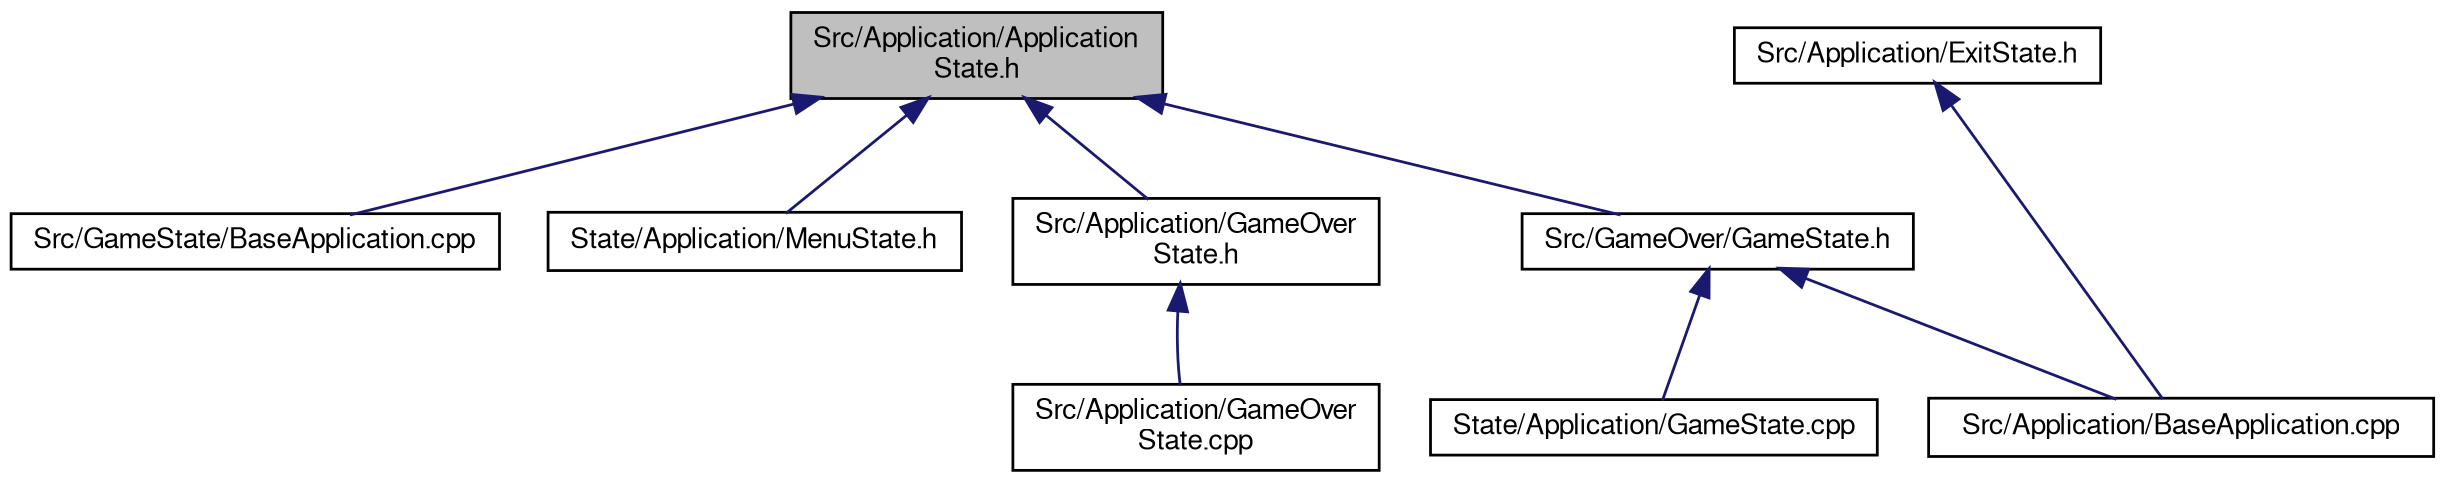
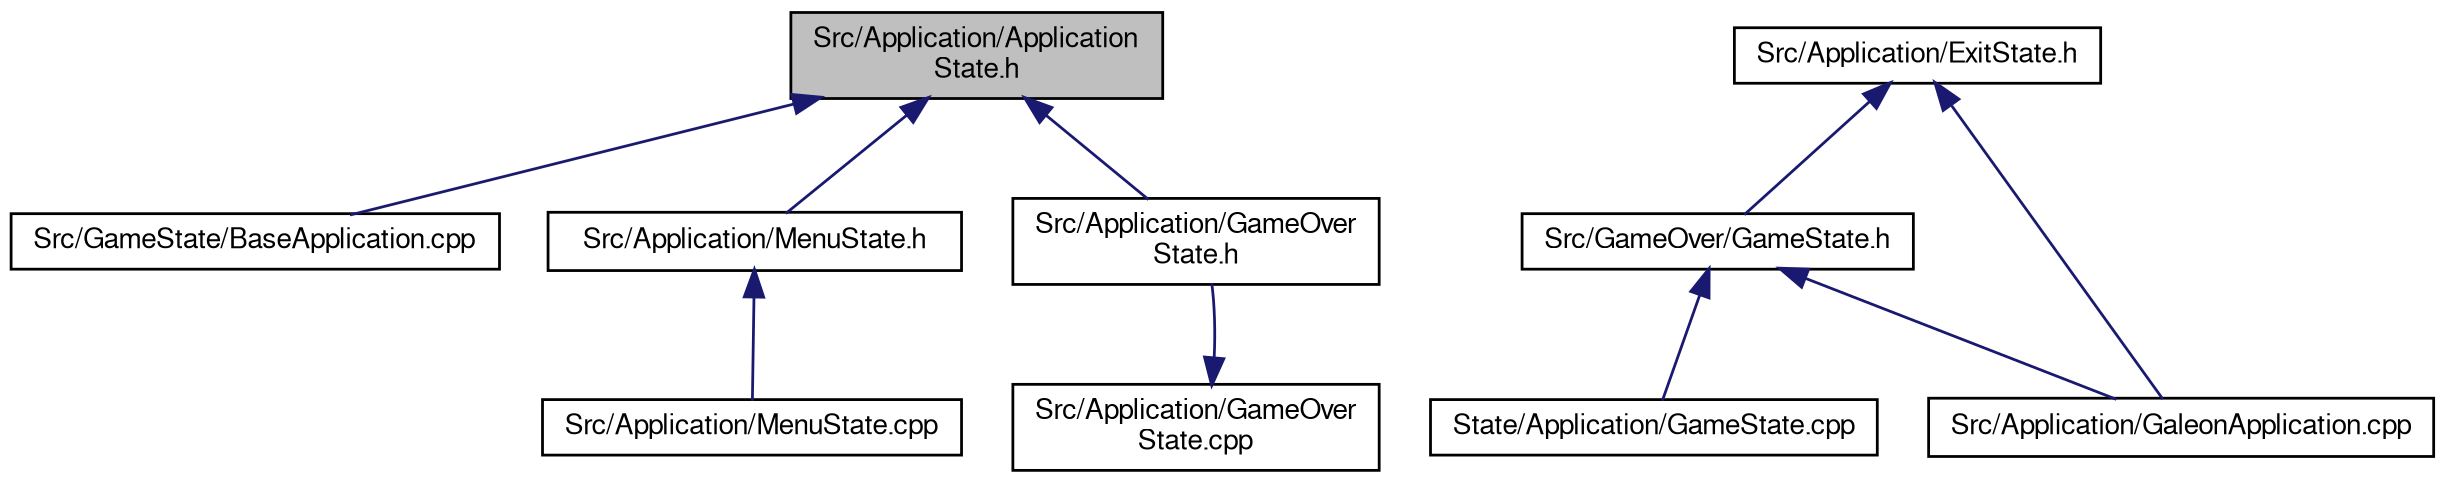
edge "Src/GameOver/GameState.h" -> "Src/Application/Application State.h": now "Src/GameOver/GameState.h" -> "Src/Application/ExitState.h"
node "State/Application/MenuState.h": label "State/Application/MenuState.h" -> "Src/Application/MenuState.h"
edge "Src/Application/GameOver State.cpp" -> "Src/Application/GameOver State.h": reversed
node "Src/Application/MenuState.cpp": added
node "Src/Application/BaseApplication.cpp": label "Src/Application/BaseApplication.cpp" -> "Src/Application/GaleonApplication.cpp"
